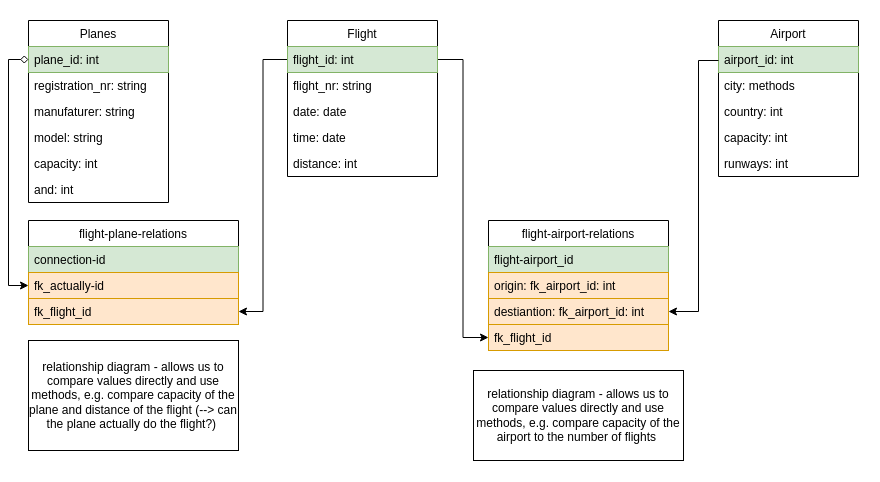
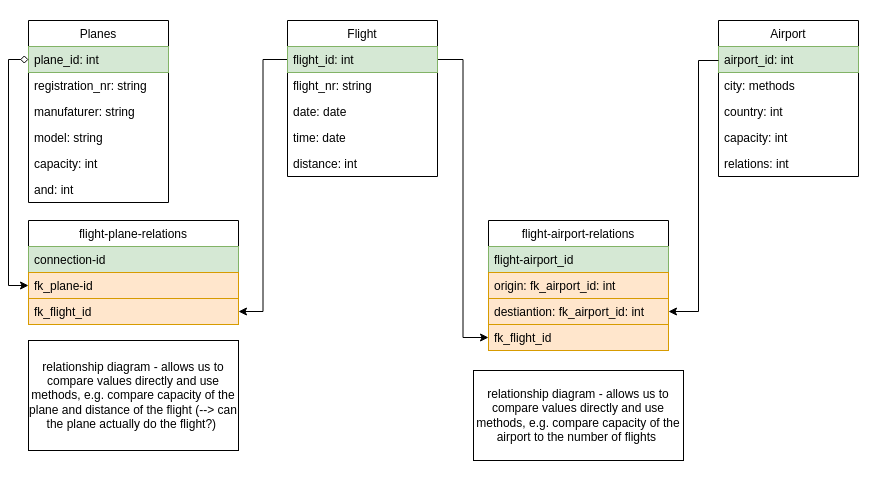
node "runways: int": label "runways: int" -> "relations: int"
node "fk_actually-id": label "fk_actually-id" -> "fk_plane-id"
